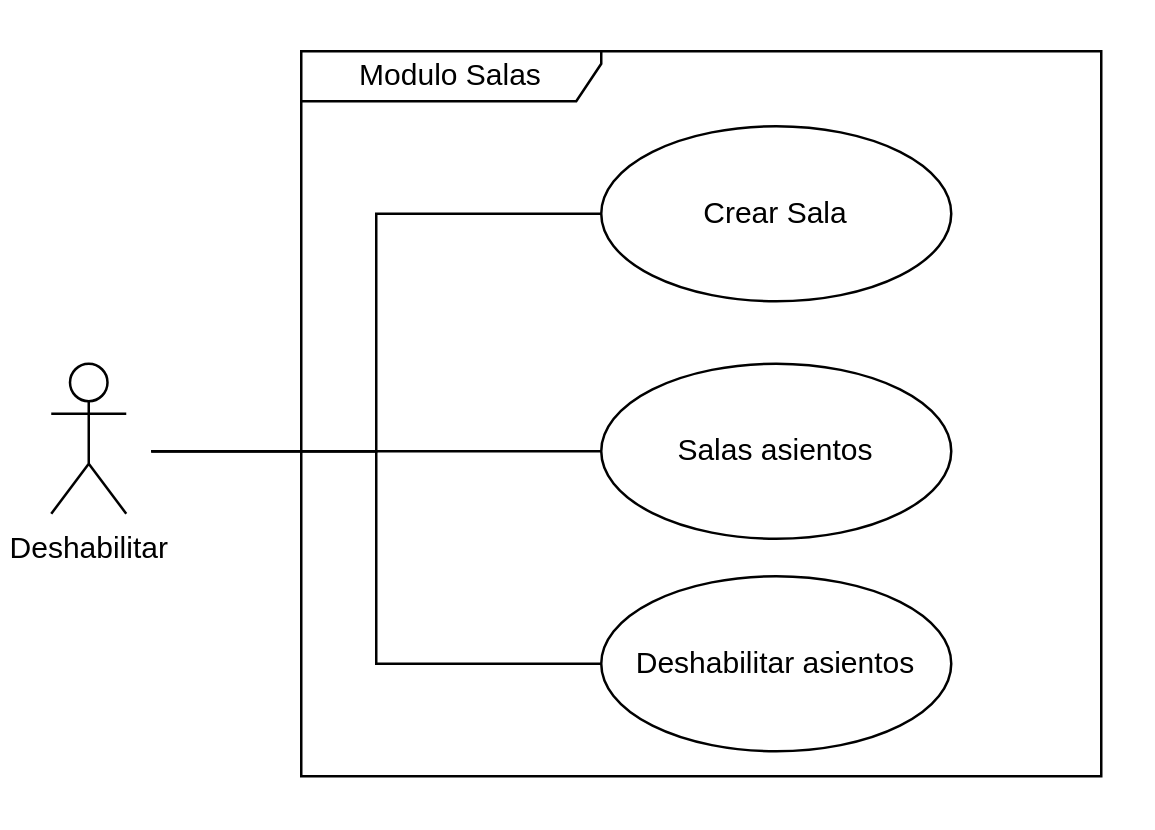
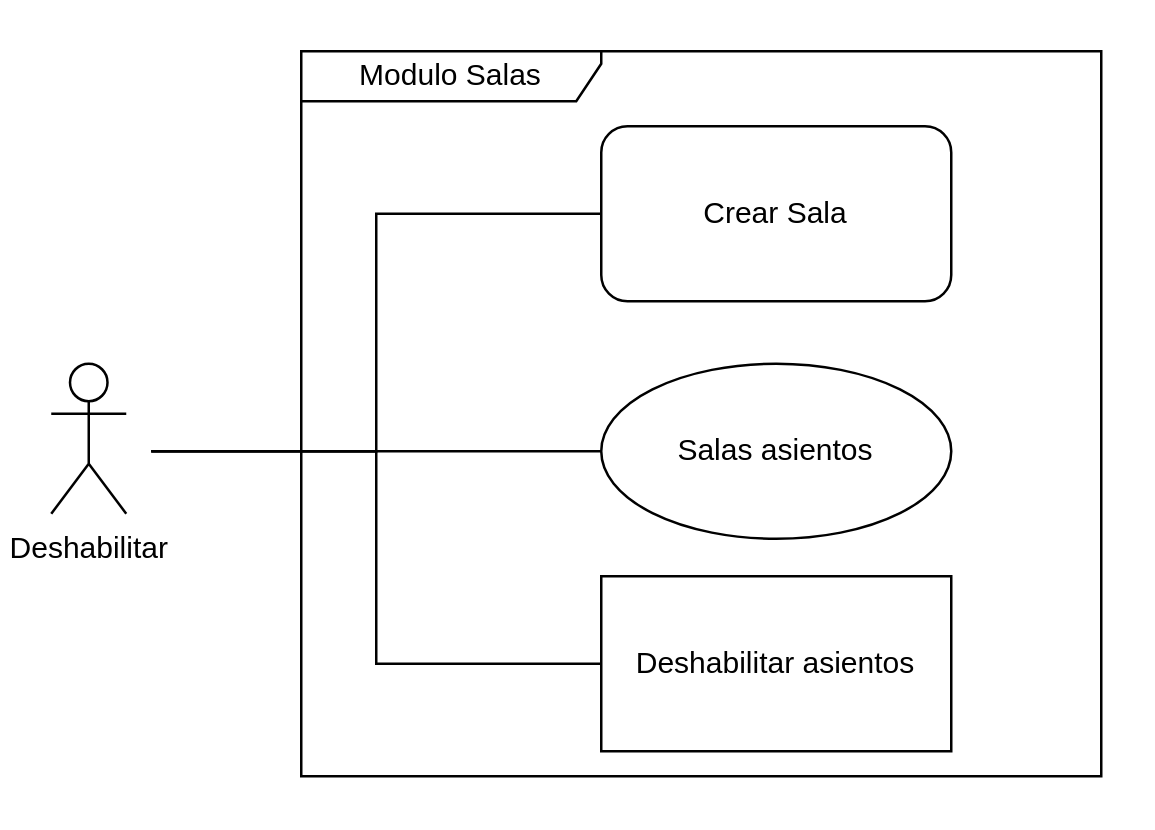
node "Crear Sala": shape ellipse -> rounded rectangle
node "Deshabilitar asientos": shape ellipse -> rectangle
